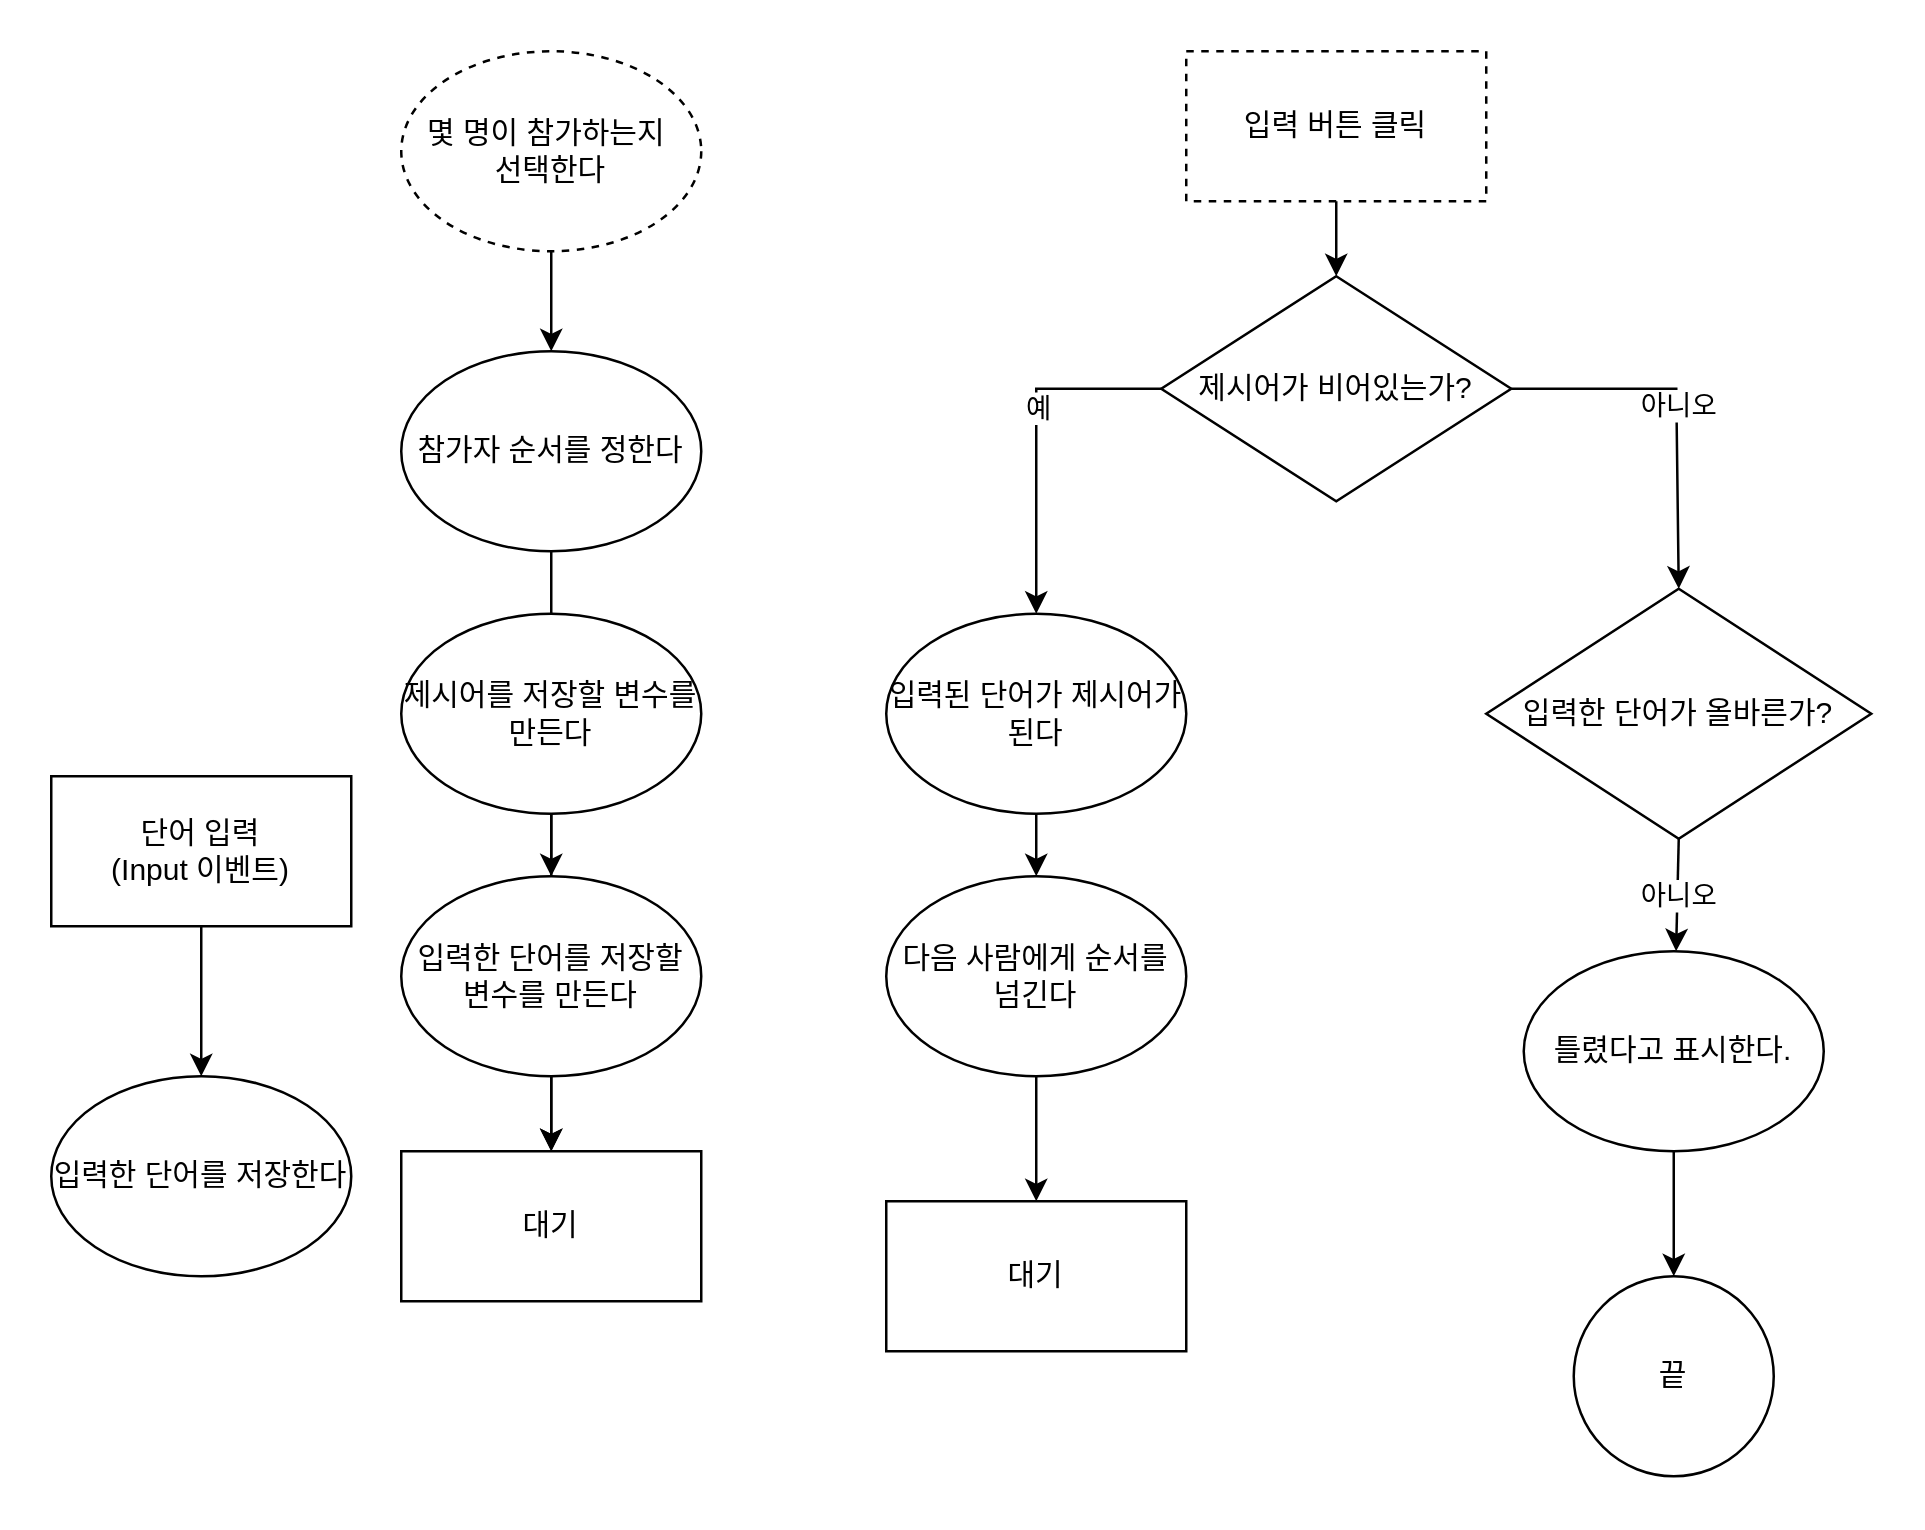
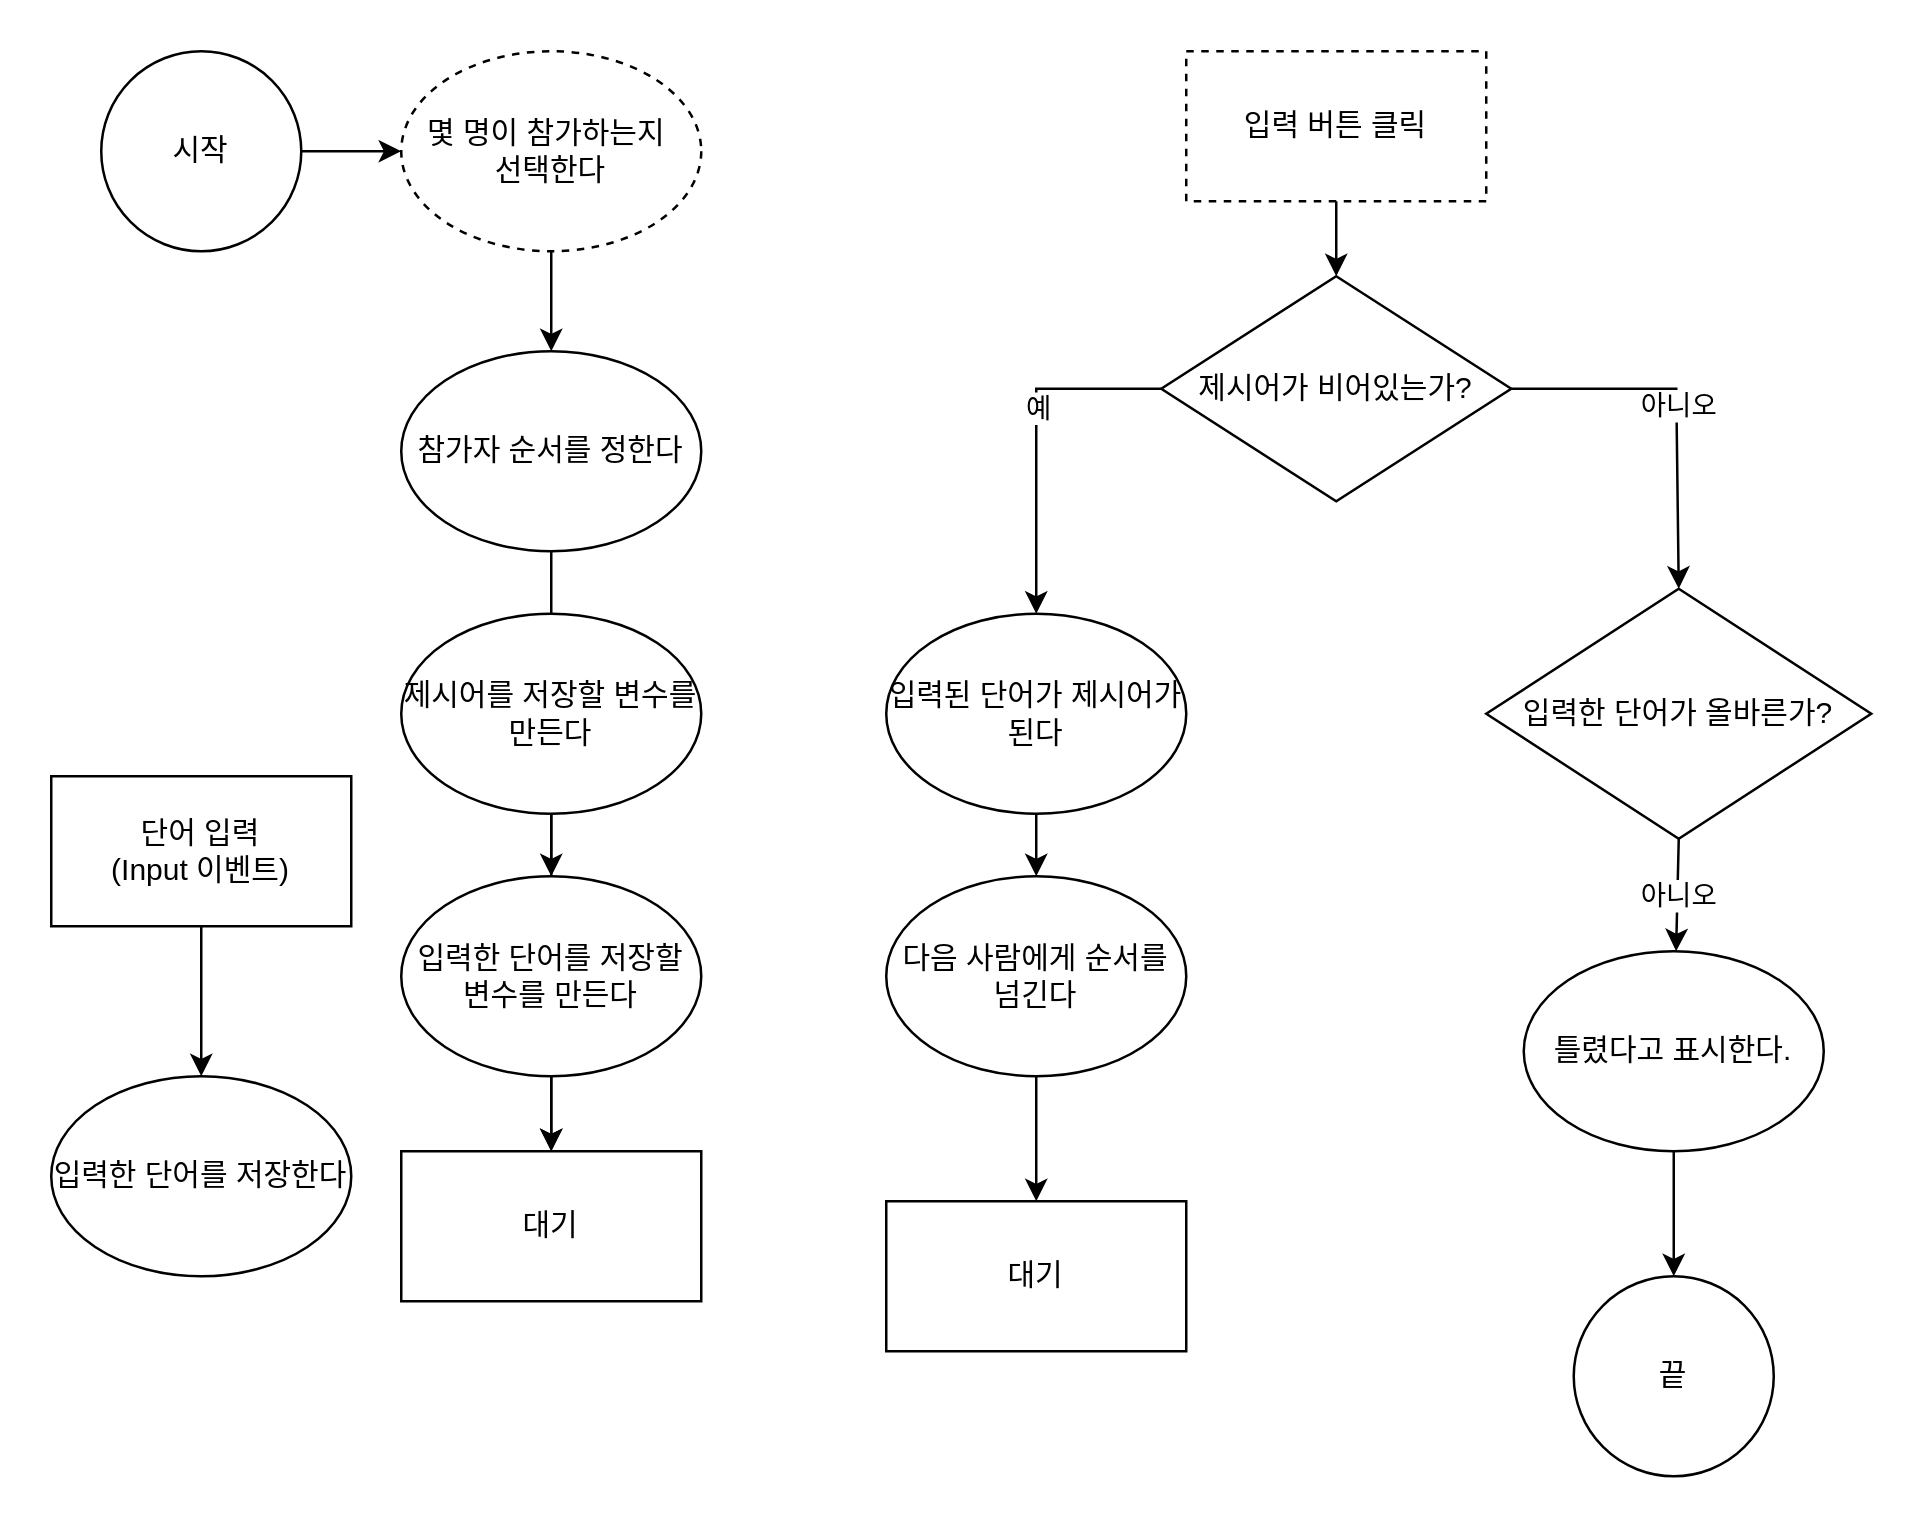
node "시작": added
edge "시작" -> "몇 명이 참가하는지 선택한다": added
